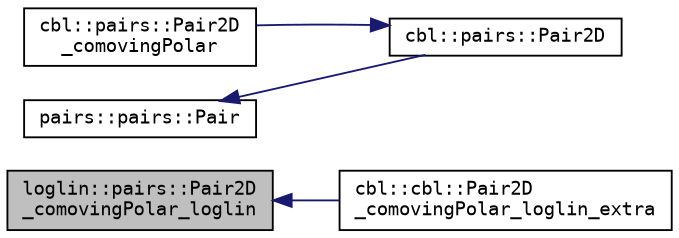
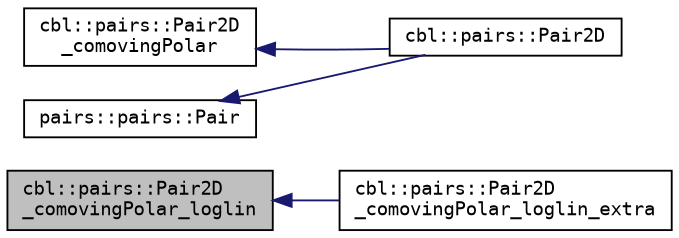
edge "cbl::pairs::Pair2D _comovingPolar" -> "cbl::pairs::Pair2D": reversed
node "loglin::pairs::Pair2D _comovingPolar_loglin": label "loglin::pairs::Pair2D _comovingPolar_loglin" -> "cbl::pairs::Pair2D _comovingPolar_loglin"
node "cbl::cbl::Pair2D _comovingPolar_loglin_extra": label "cbl::cbl::Pair2D _comovingPolar_loglin_extra" -> "cbl::pairs::Pair2D _comovingPolar_loglin_extra"
